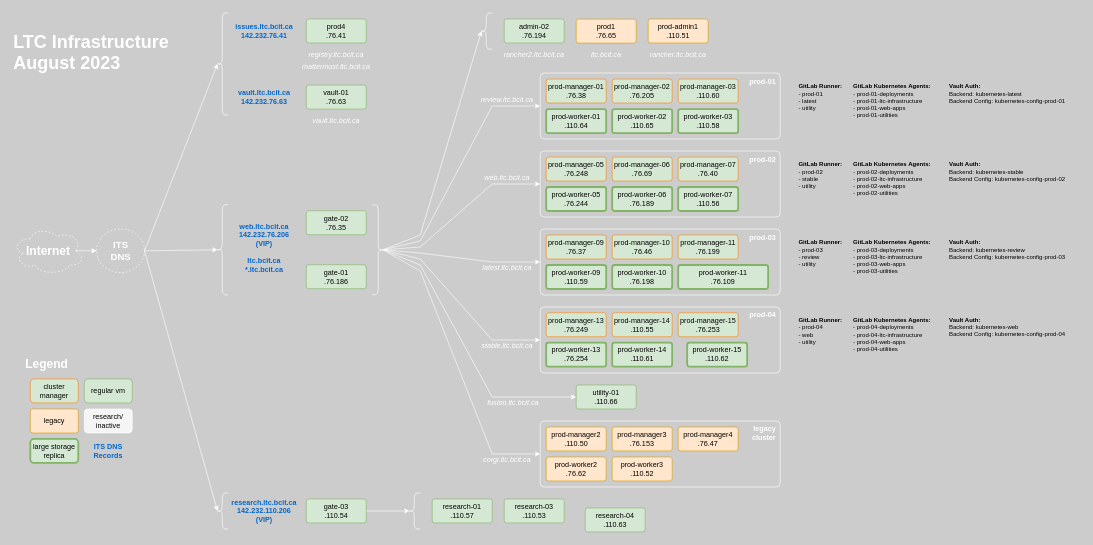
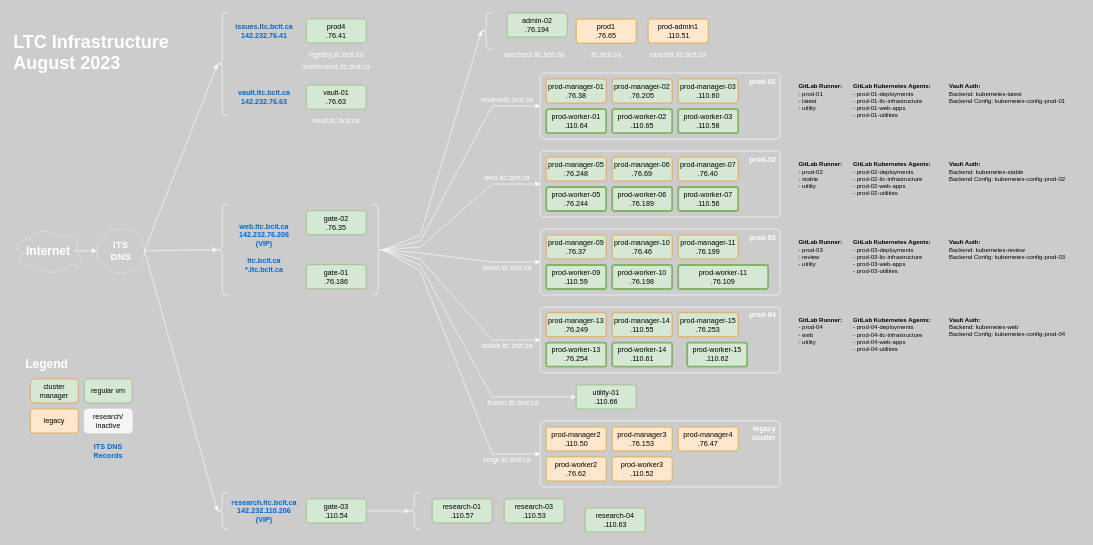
node "admin-02.76.194": moved (534, 31) -> (537, 25)
node "large storage replica": removed
